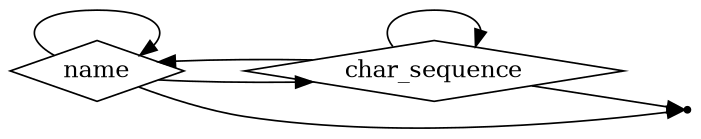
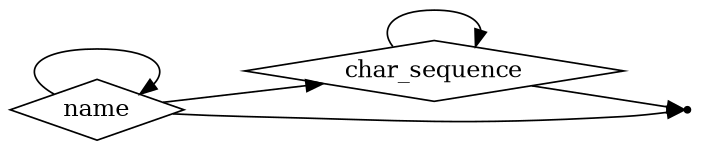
edge "char_sequence" -> "name": removed
